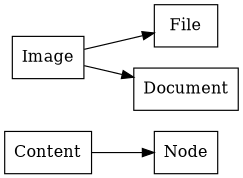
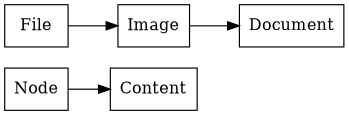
edge "Image" -> "File": reversed
edge "Content" -> "Node": reversed
